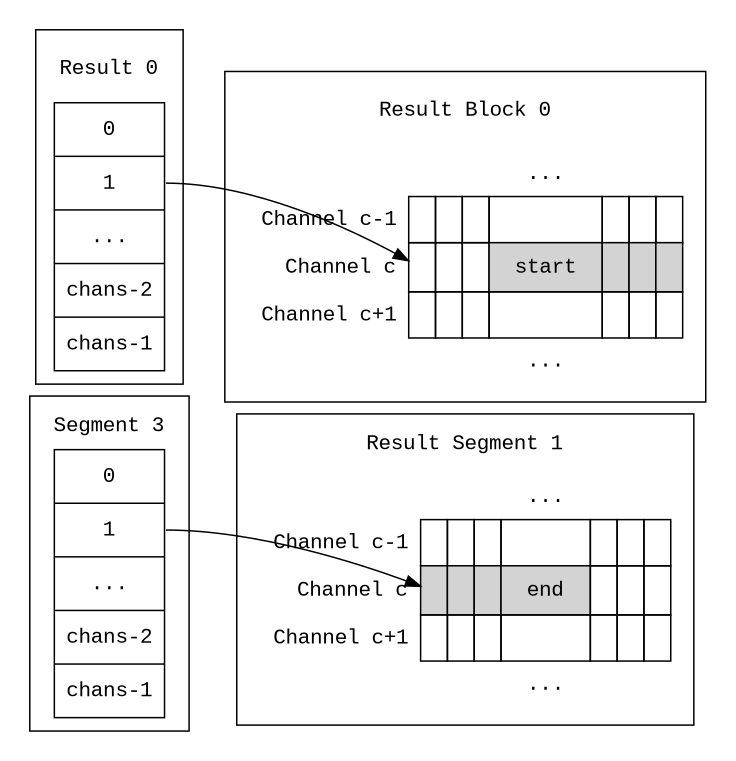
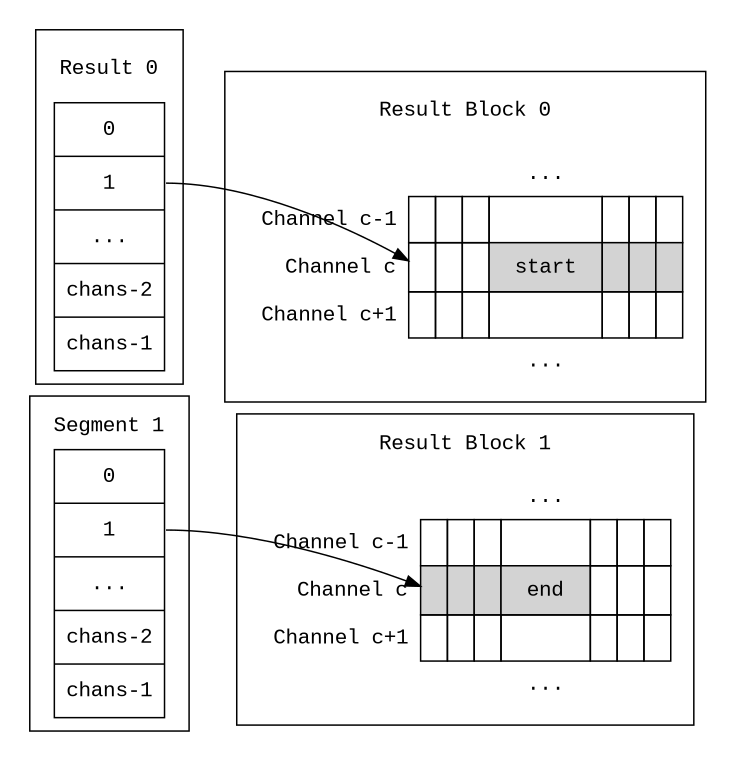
node "Segment 3": label "Segment 3" -> "Segment 1"
node "Result Segment 1": label "Result Segment 1" -> "Result Block 1"
